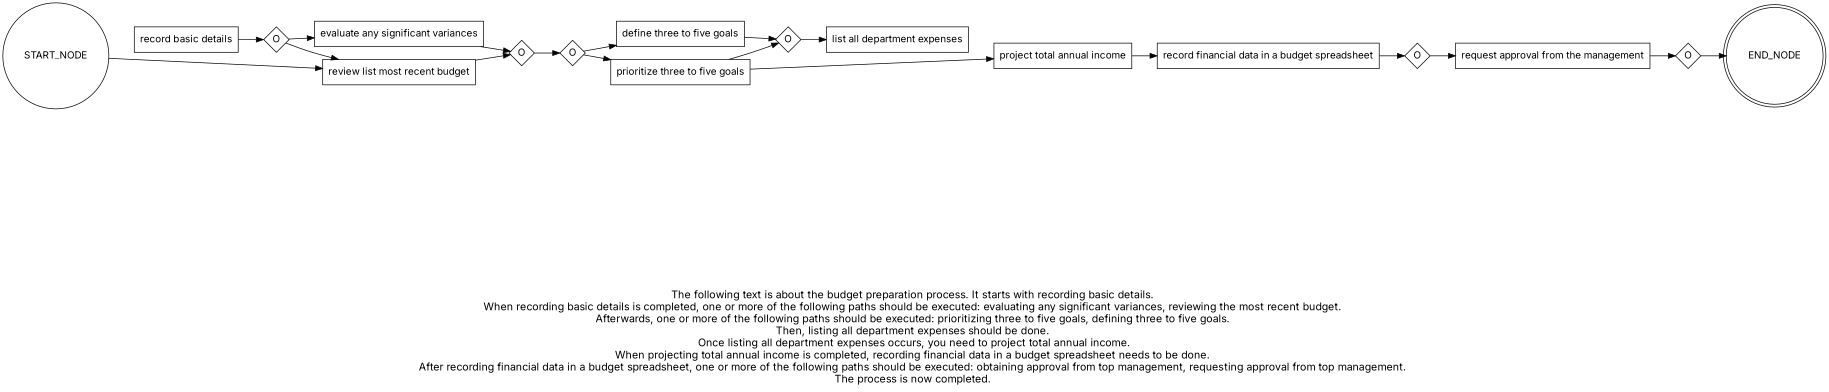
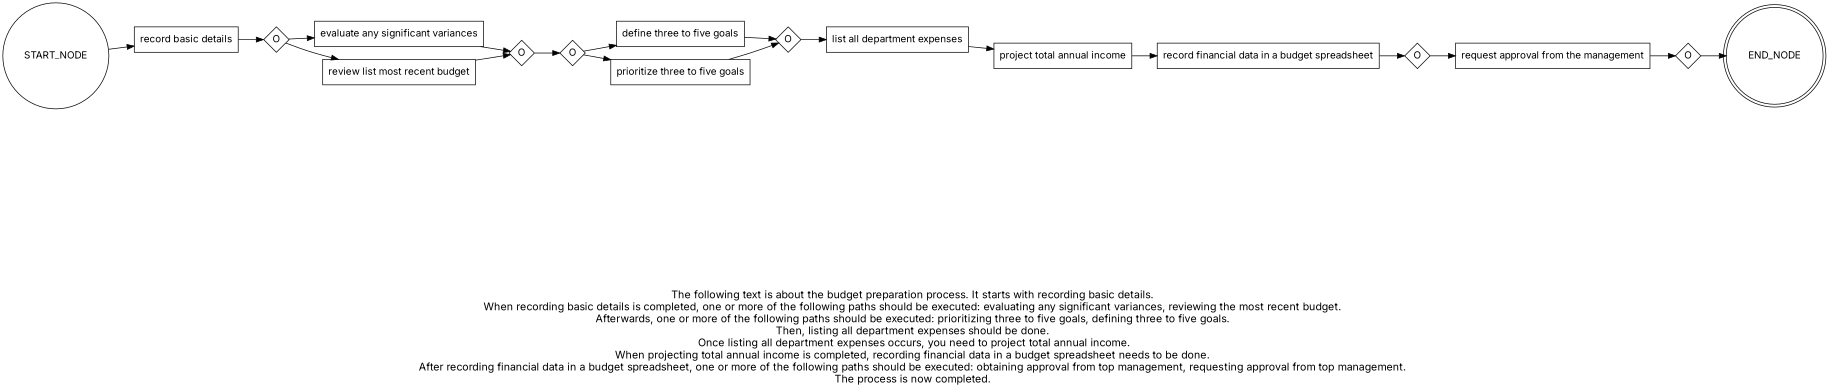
edge "START_NODE" -> "review list most recent budget": now "START_NODE" -> "record basic details"
edge "prioritize three to five goals" -> "project total annual income": now "list all department expenses" -> "project total annual income"
